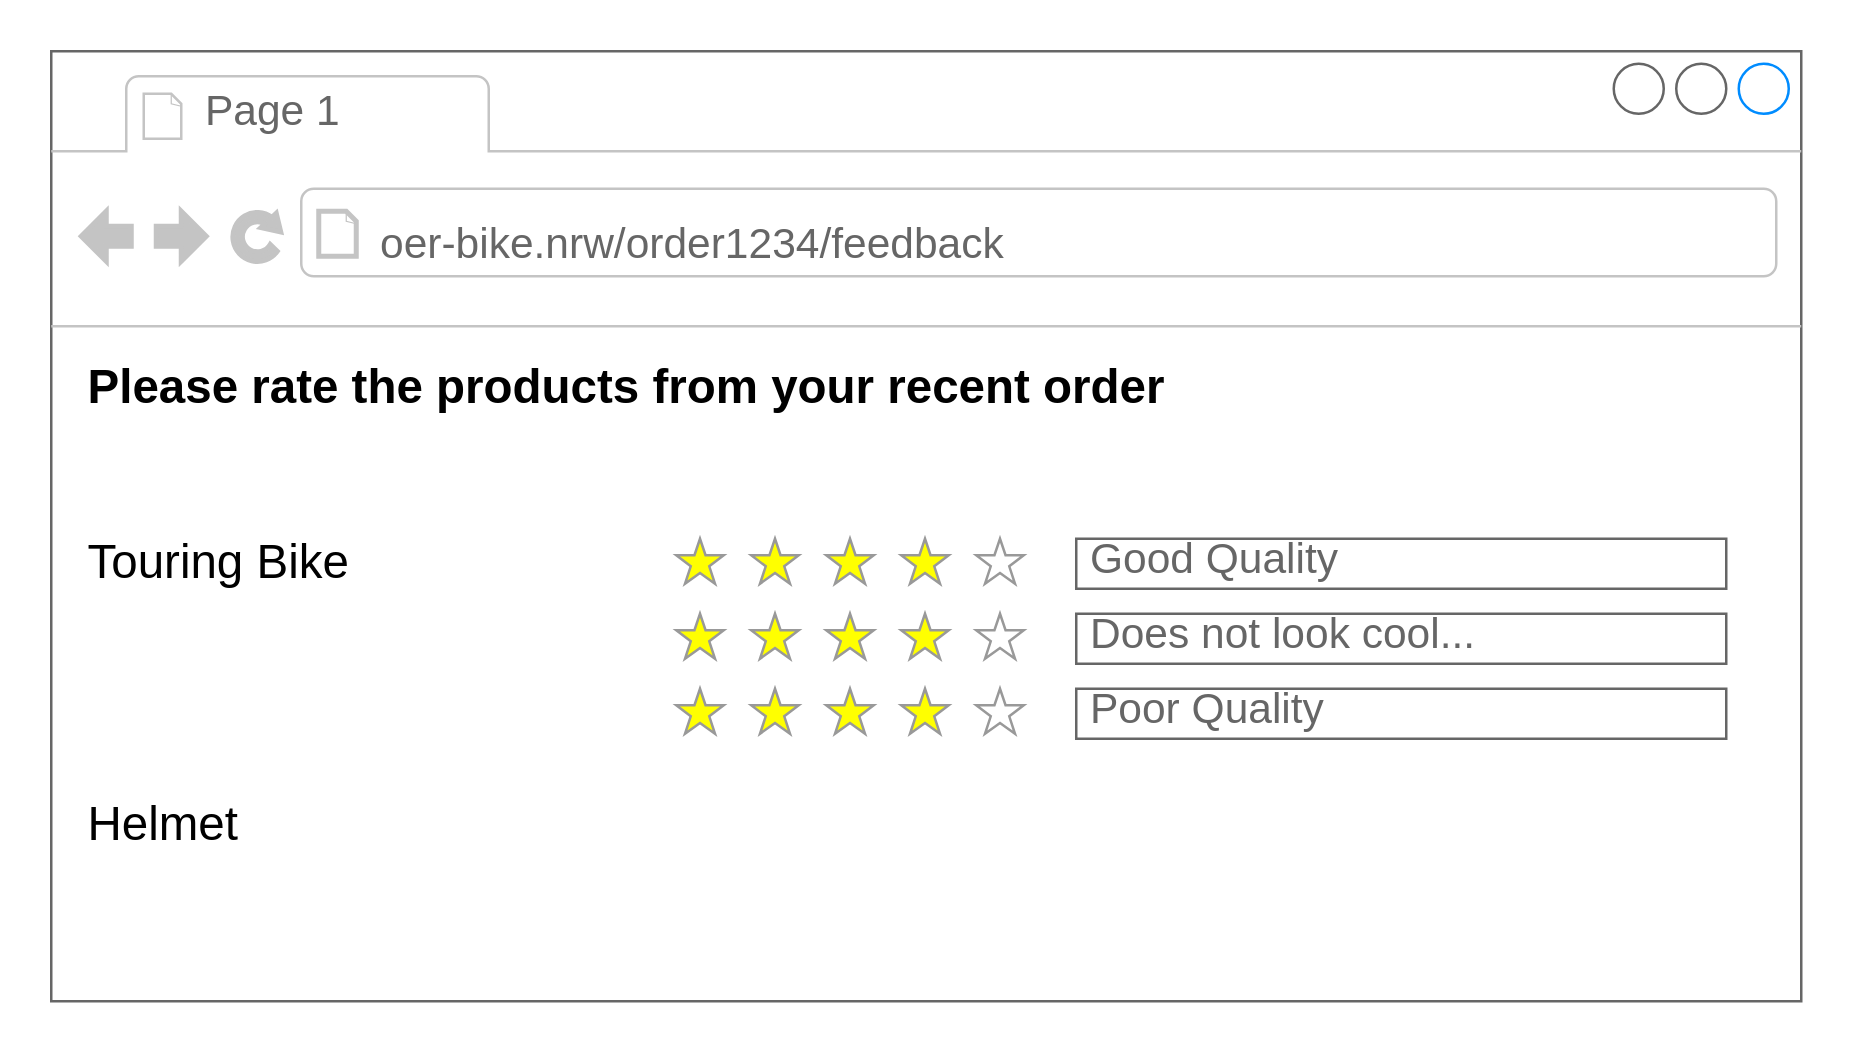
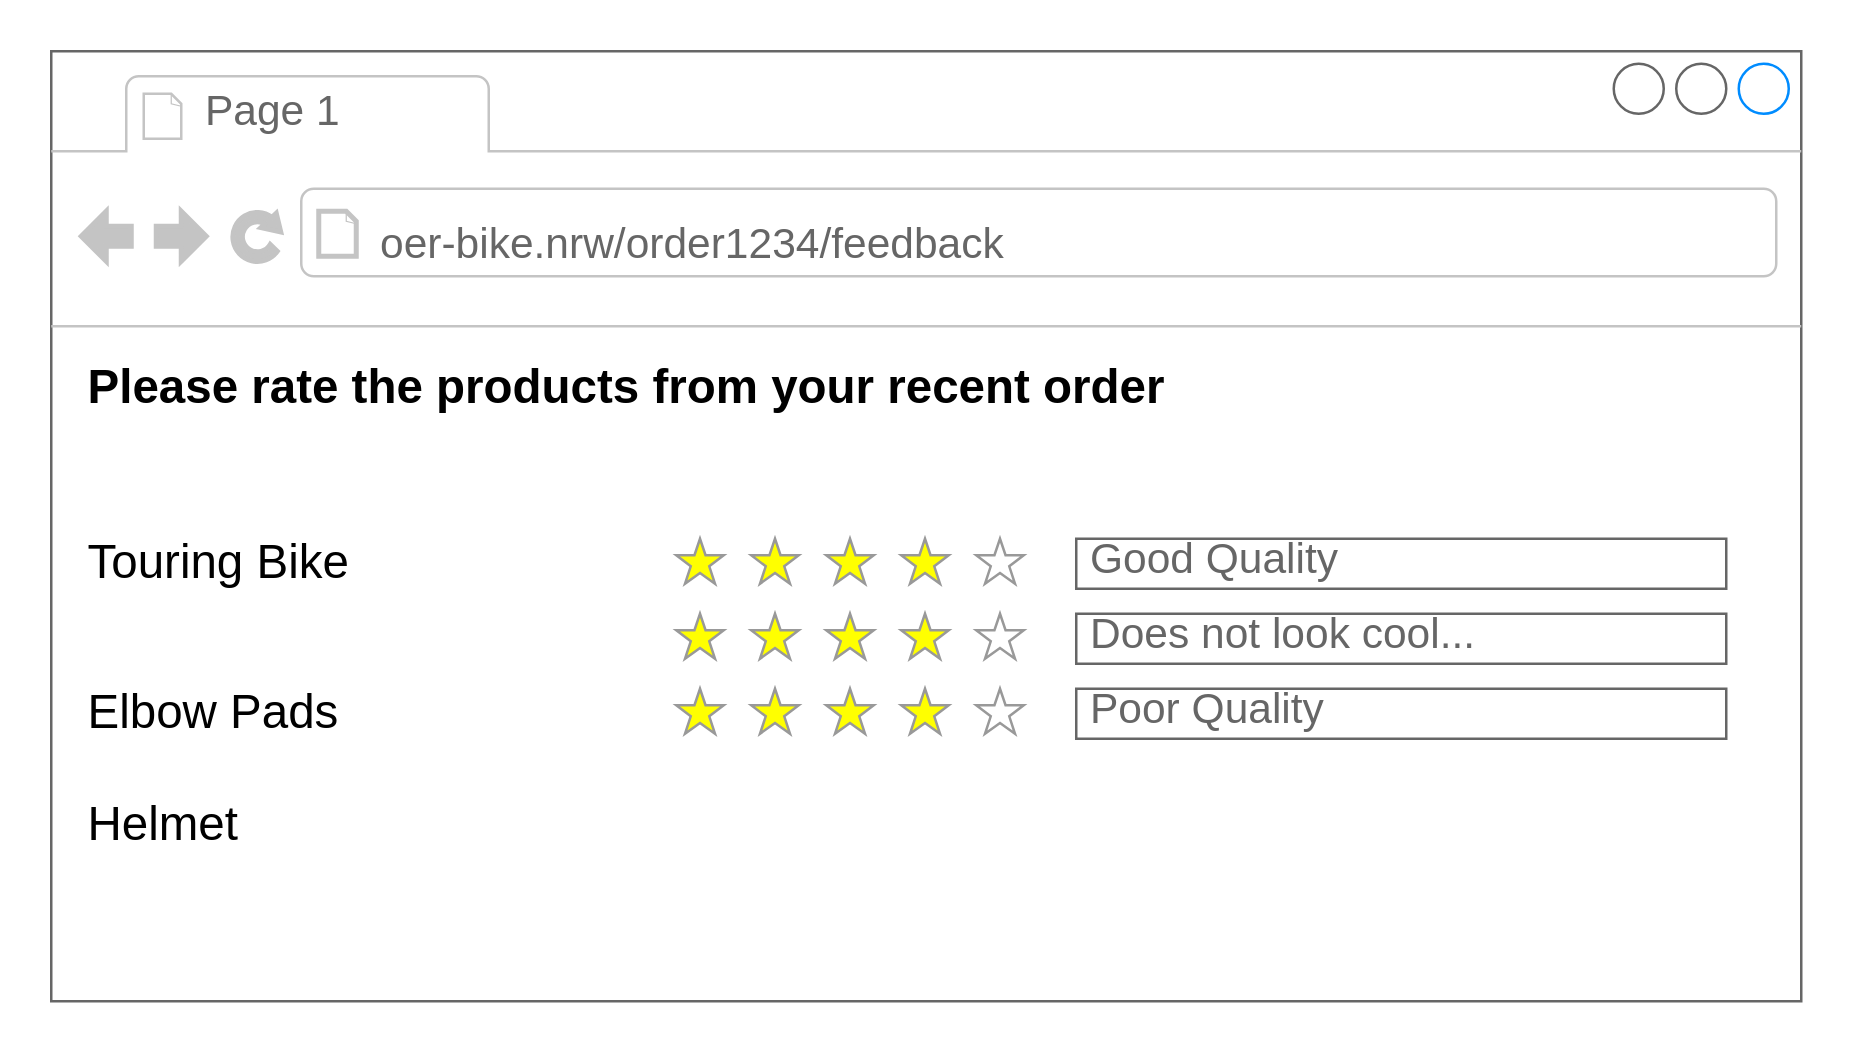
node "Elbow Pads": added
